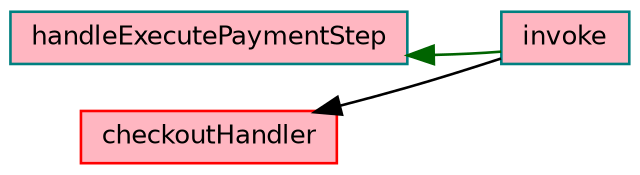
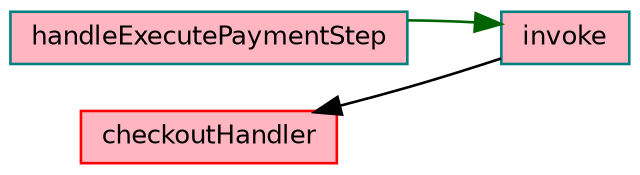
edge "invoke" -> "handleExecutePaymentStep": reversed
